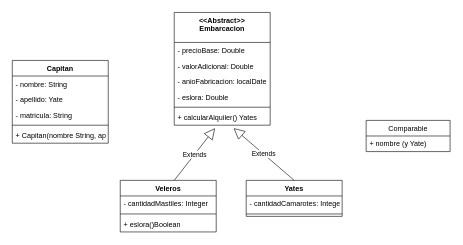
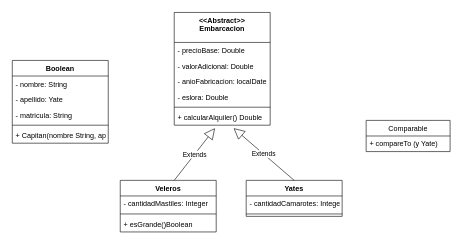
node "Capitan": label "Capitan" -> "Boolean"
node "+ calcularAlquiler() Yates": label "+ calcularAlquiler() Yates" -> "+ calcularAlquiler() Double"
node "+ nombre (y Yate)": label "+ nombre (y Yate)" -> "+ compareTo (y Yate)"
node "+ eslora()Boolean": label "+ eslora()Boolean" -> "+ esGrande()Boolean"
